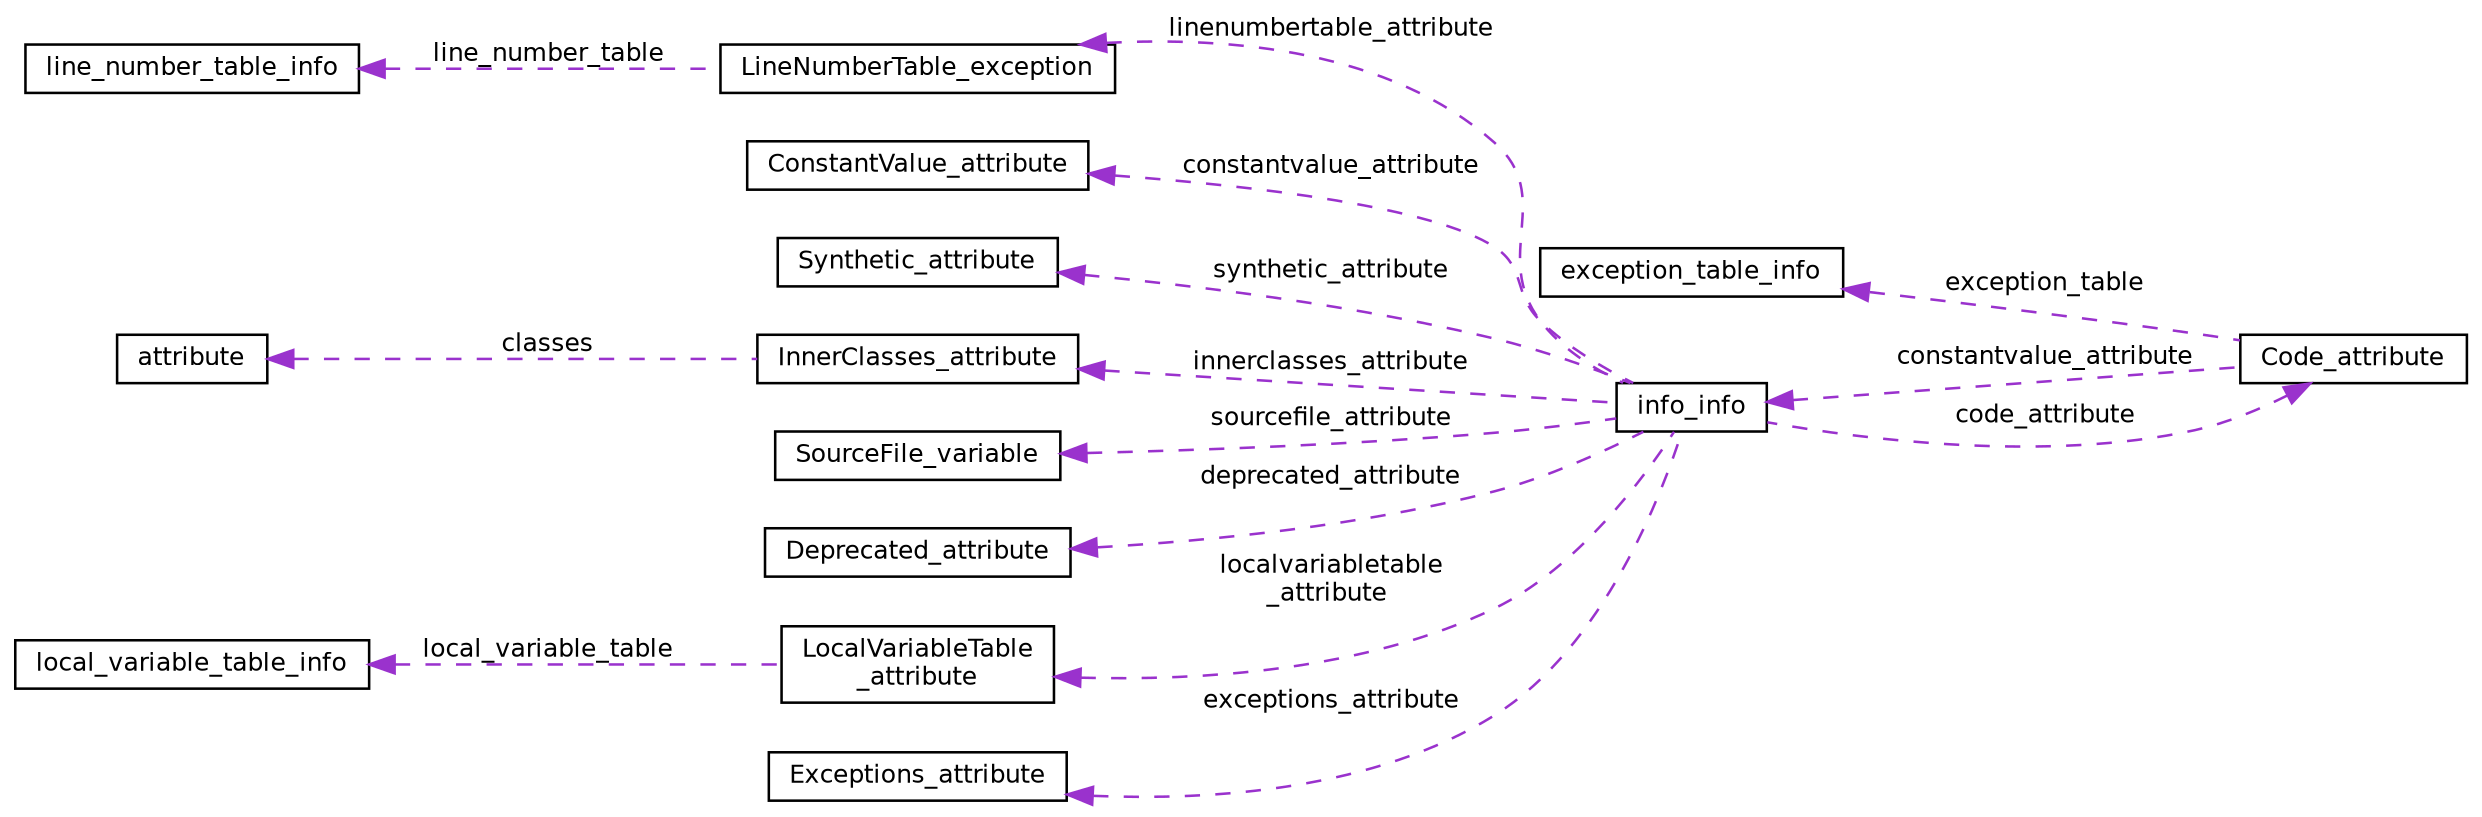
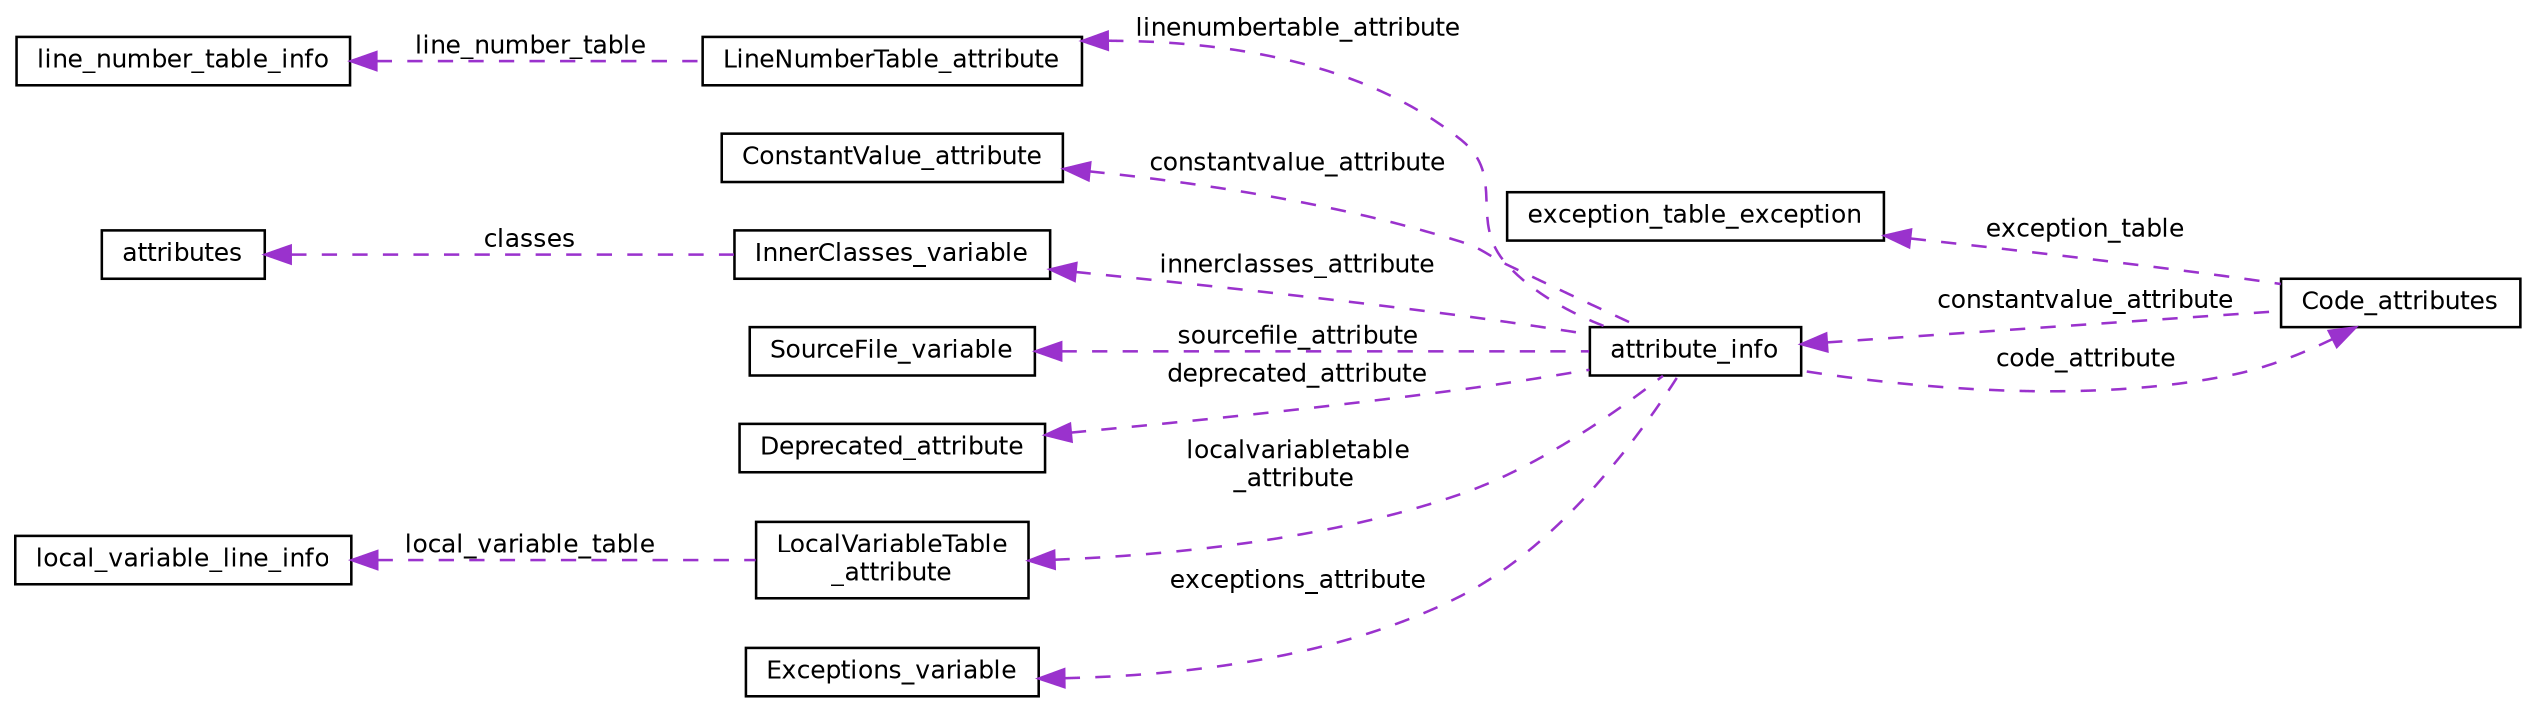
node "LineNumberTable_exception": label "LineNumberTable_exception" -> "LineNumberTable_attribute"
node "Synthetic_attribute": removed
node "exception_table_info": label "exception_table_info" -> "exception_table_exception"
node "attribute": label "attribute" -> "attributes"
node "InnerClasses_attribute": label "InnerClasses_attribute" -> "InnerClasses_variable"
node "Code_attribute": label "Code_attribute" -> "Code_attributes"
node "info_info": label "info_info" -> "attribute_info"
node "local_variable_table_info": label "local_variable_table_info" -> "local_variable_line_info"
node "Exceptions_attribute": label "Exceptions_attribute" -> "Exceptions_variable"
